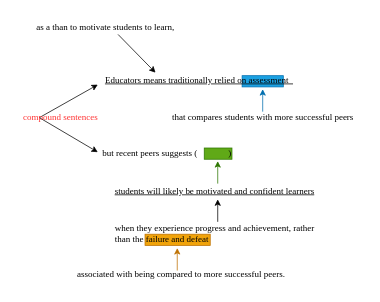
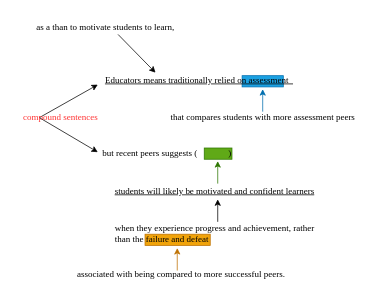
node "that compares students with more successful peers": label "that compares students with more successful peers" -> "that compares students with more assessment peers"
